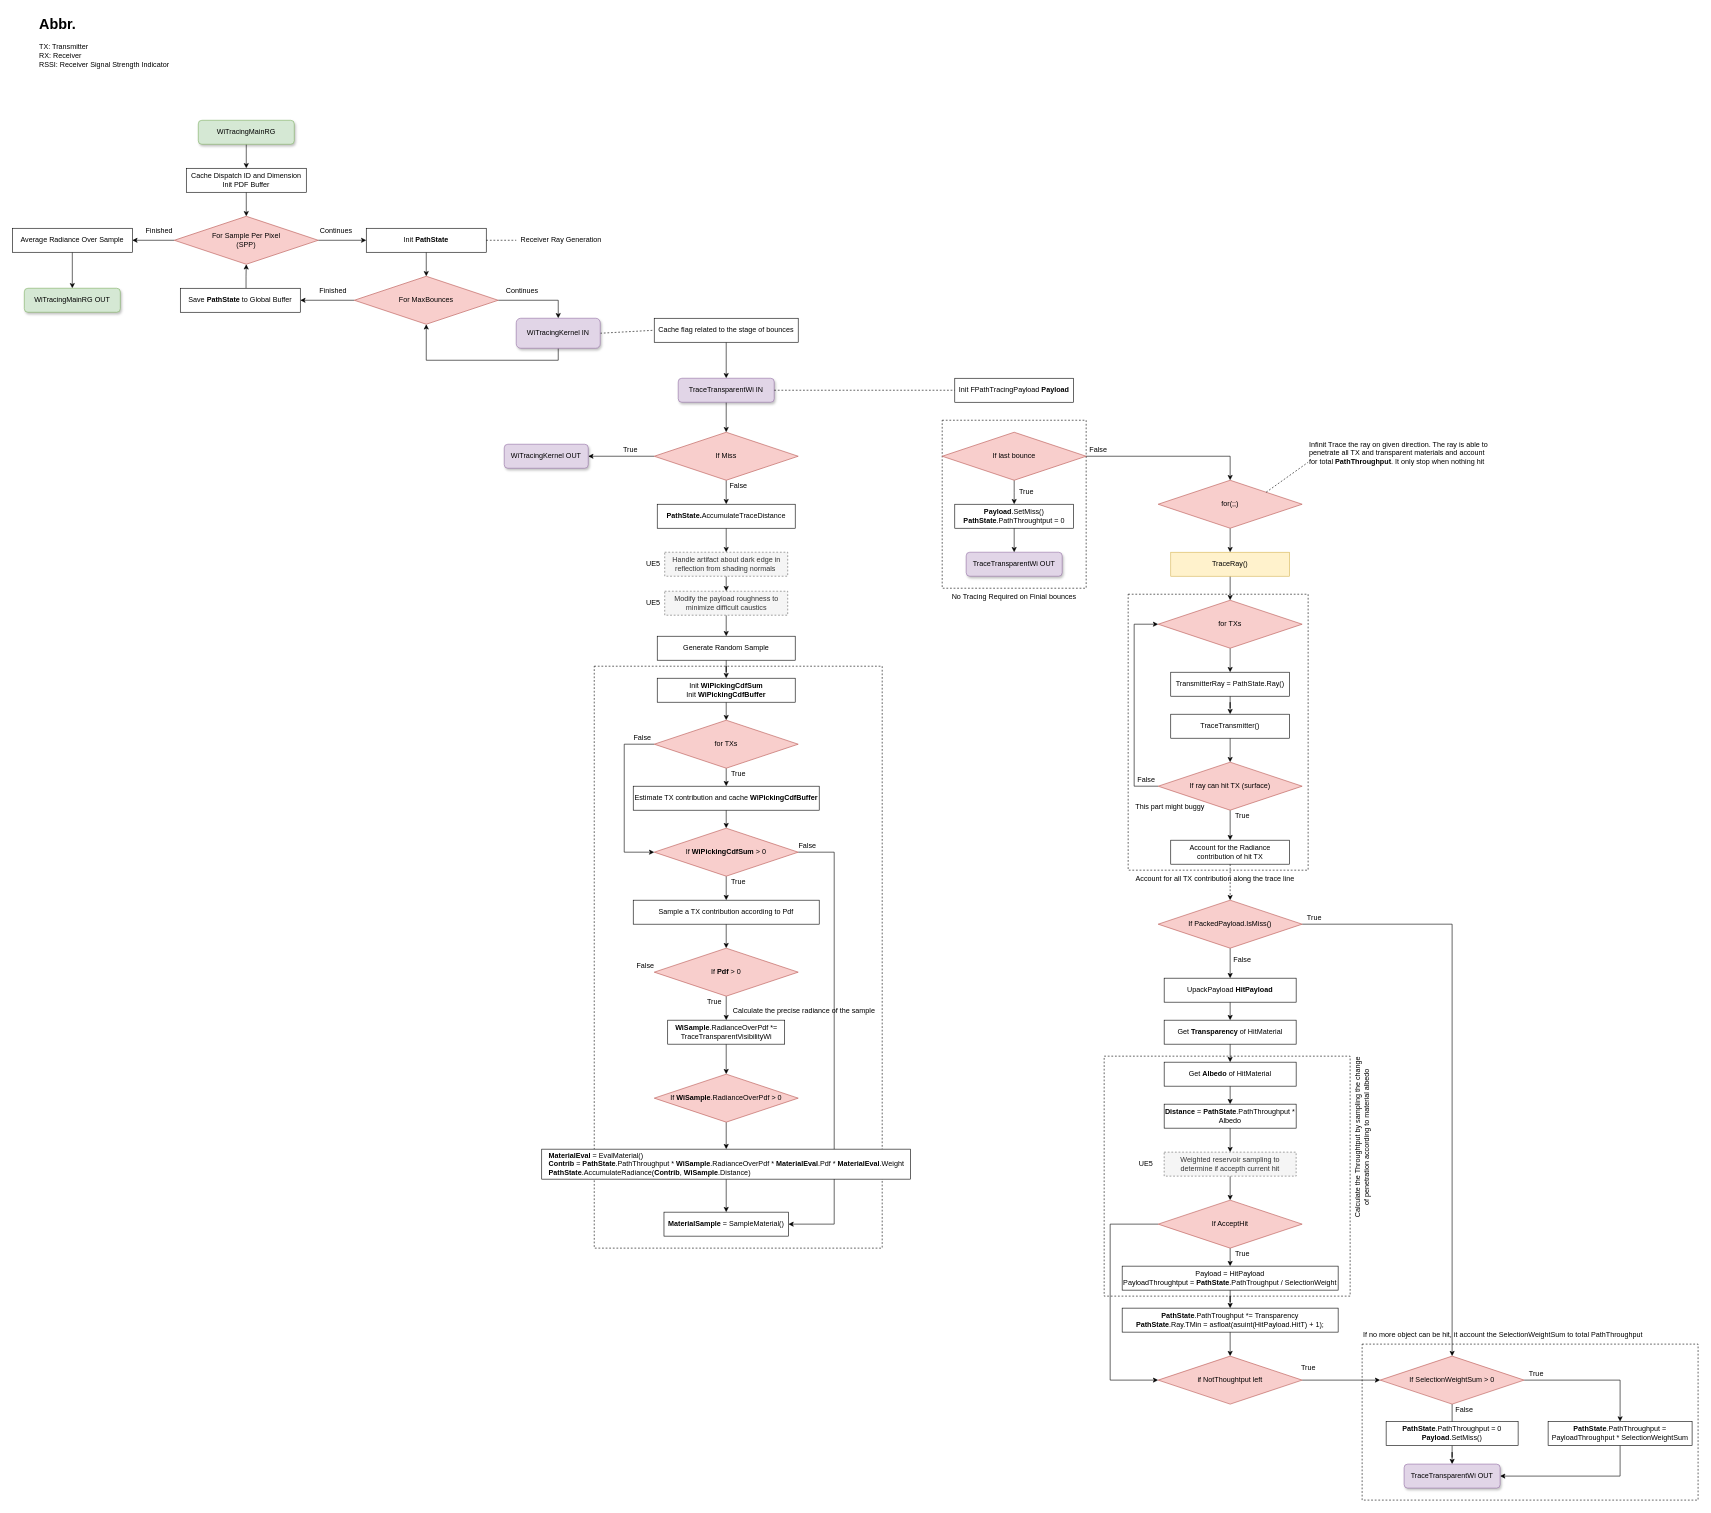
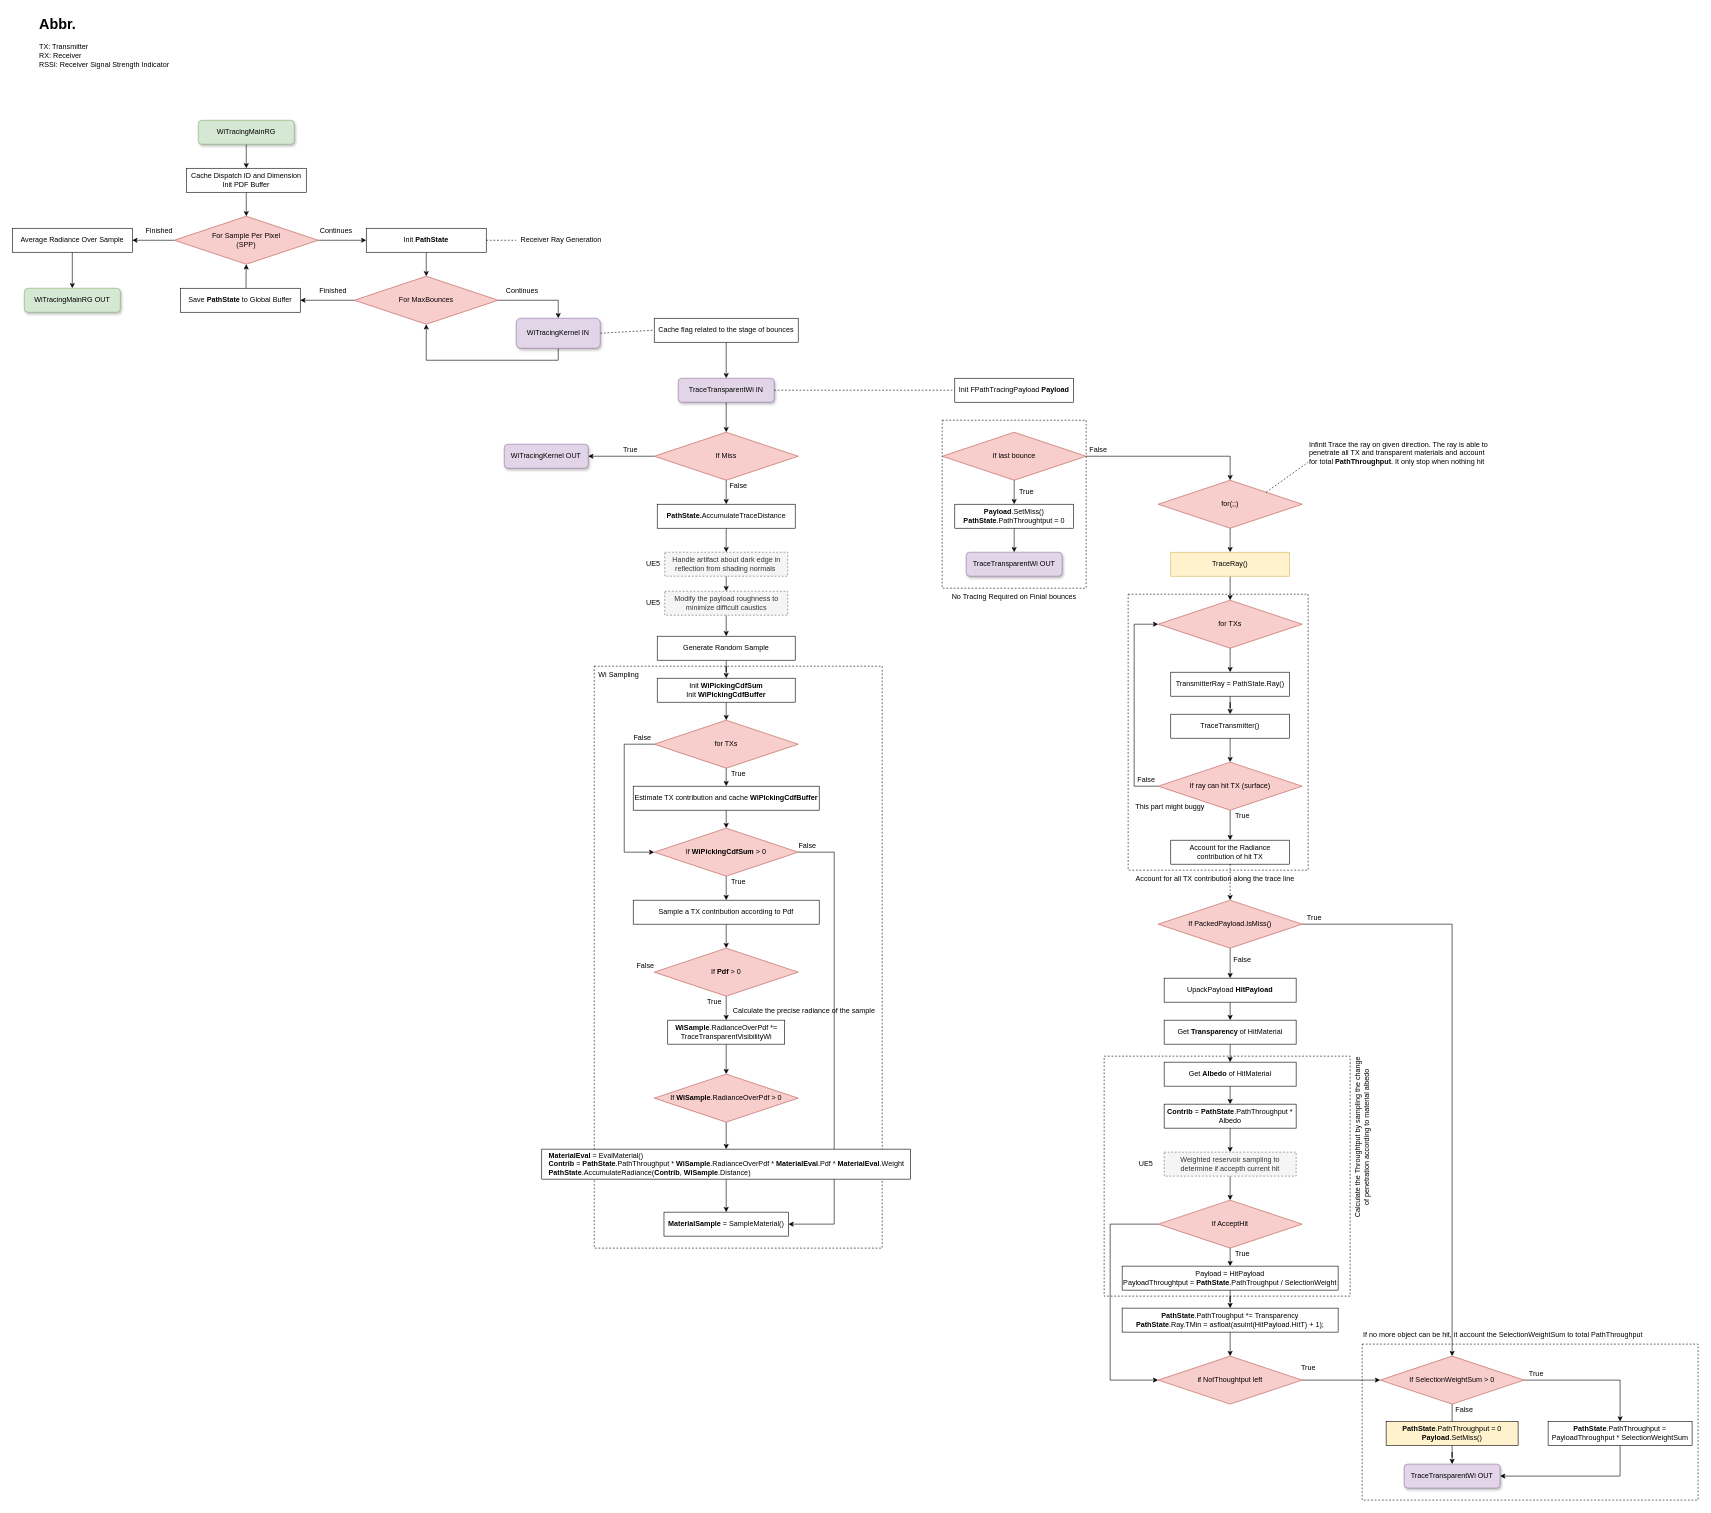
node "Wi Sampling": added
node "Distance = PathState.PathThroughput * Albedo": label "Distance = PathState.PathThroughput * Albedo" -> "Contrib = PathState.PathThroughput * Albedo"
node "PathState.PathThroughput = 0 Payload.SetMiss()": fillcolor #ffffff -> #fff2cc
